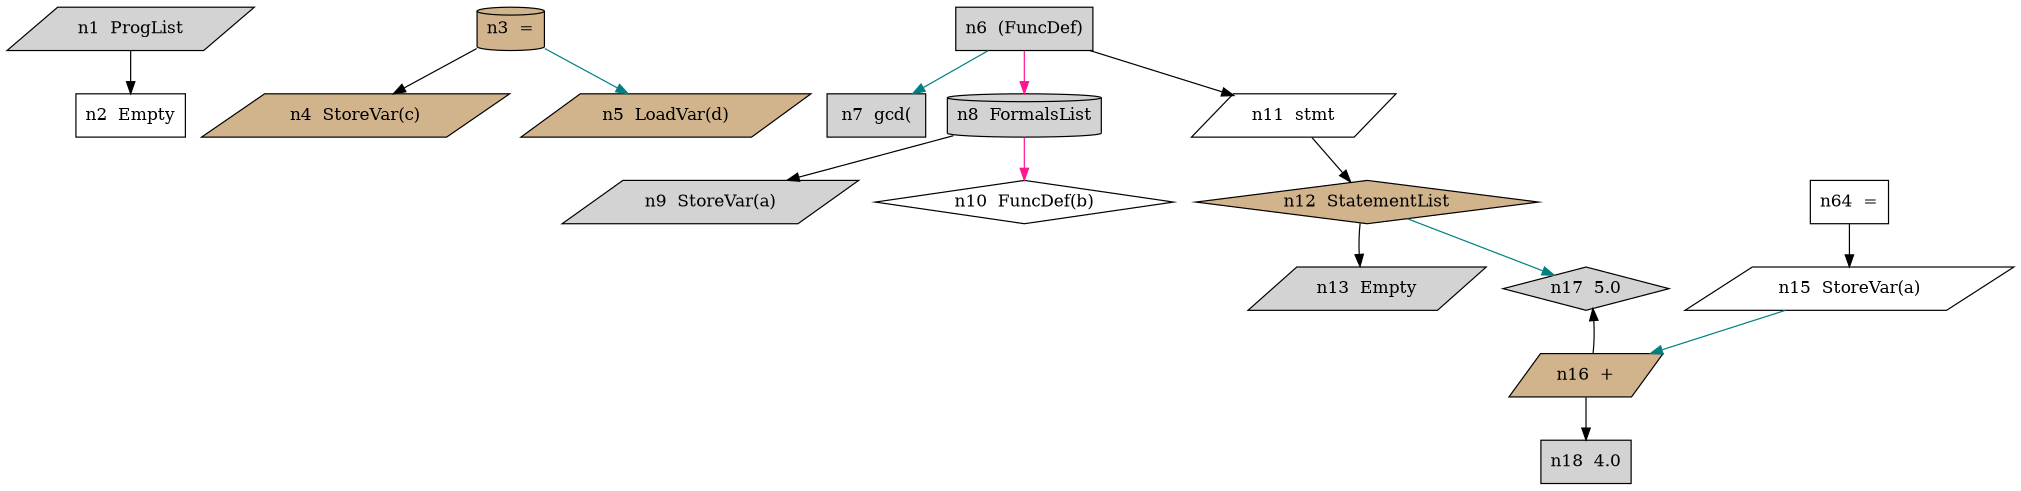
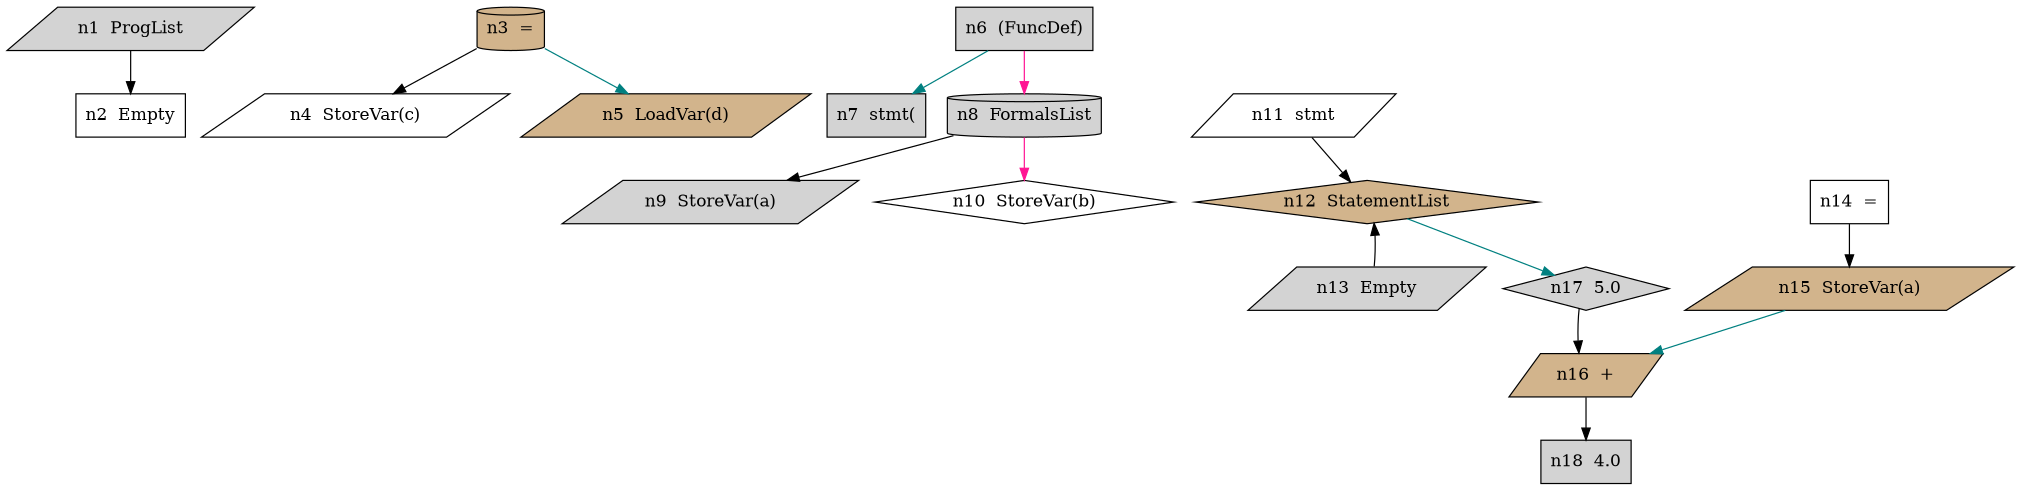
edge "n6  (FuncDef)" -> "n11  stmt": removed
node "n4  StoreVar(c)": fillcolor tan -> white
node "n7  gcd(": label "n7  gcd(" -> "n7  stmt("
node "n10  FuncDef(b)": label "n10  FuncDef(b)" -> "n10  StoreVar(b)"
node "n64  =": label "n64  =" -> "n14  ="
edge "n12  StatementList" -> "n13  Empty": reversed
node "n15  StoreVar(a)": fillcolor white -> tan
edge "n16  +" -> "n17  5.0": reversed
